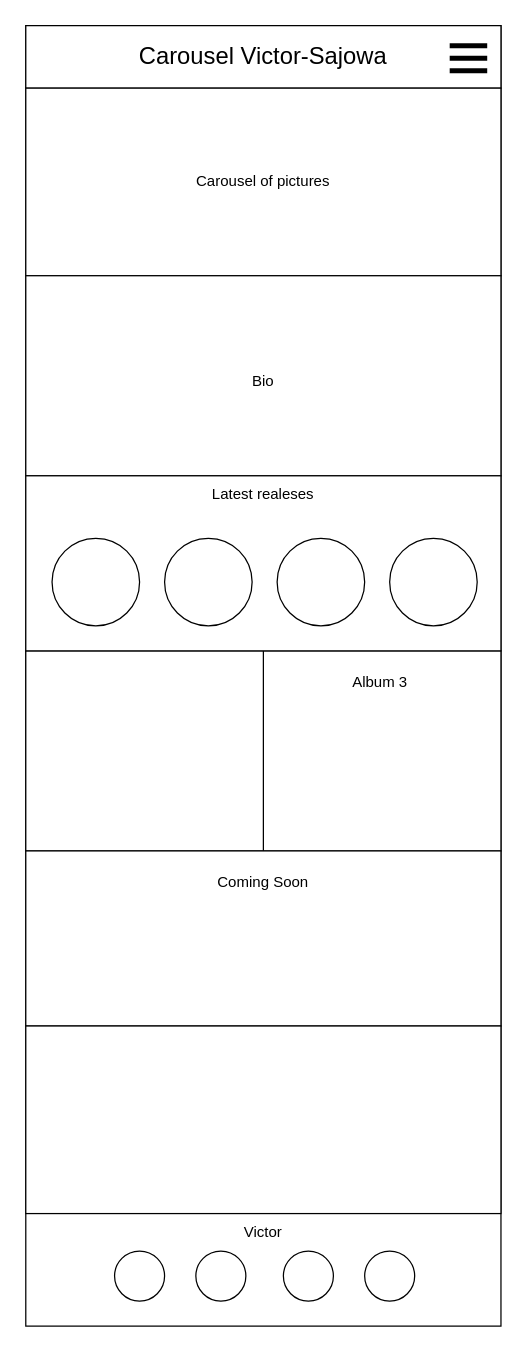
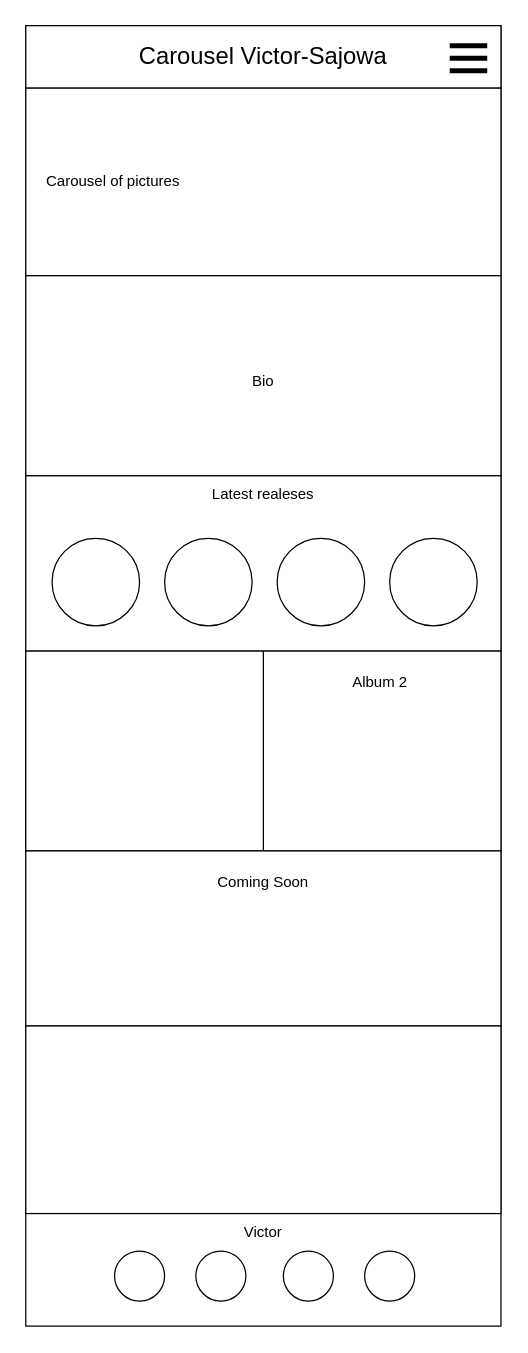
node "Carousel of pictures": moved (263, 182) -> (113, 182)
node "Album 3": label "Album 3" -> "Album 2"
